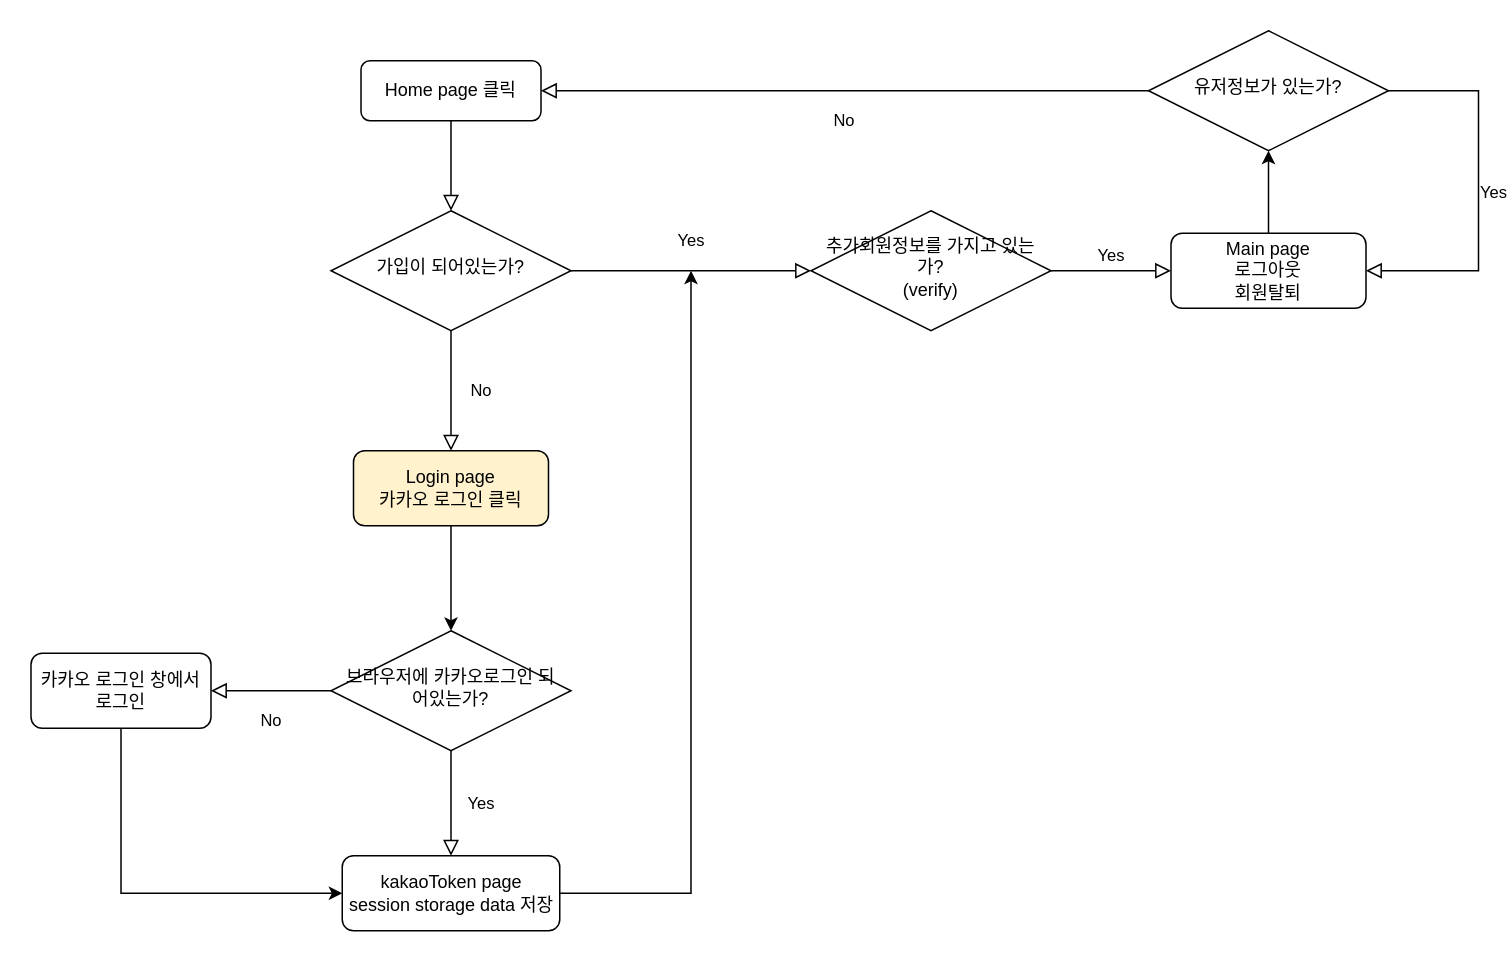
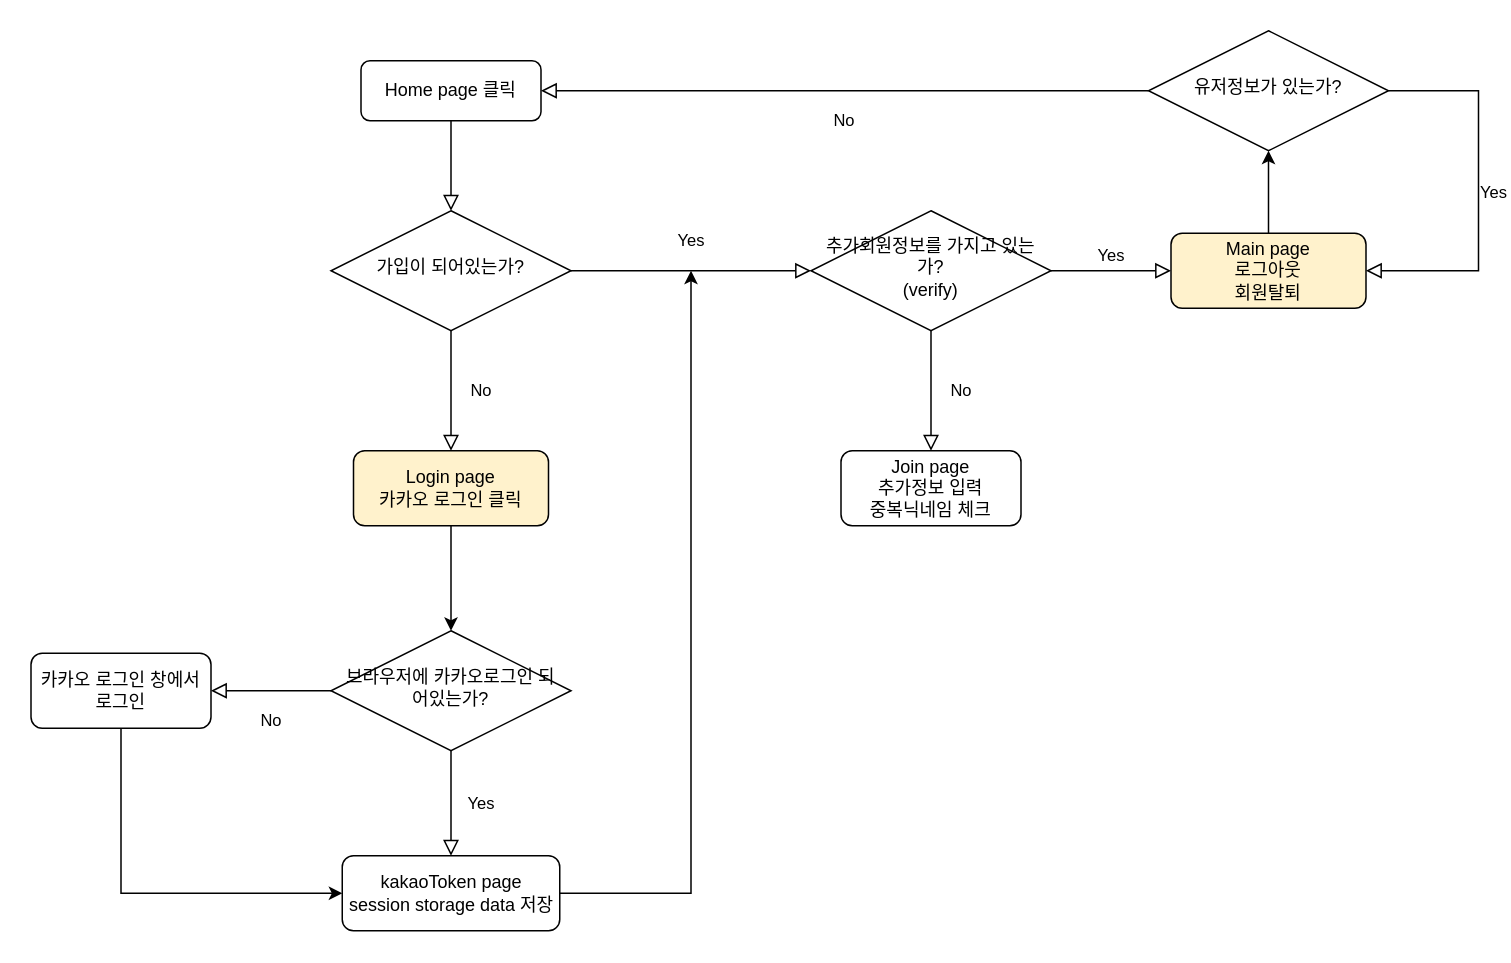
node "Main page 로그아웃 회원탈퇴": fillcolor #ffffff -> #fff2cc
edge "추가회원정보를 가지고 있는가? (verify)" -> "Join page 추가정보 입력 중복닉네임 체크": added, label "No"
node "Join page 추가정보 입력 중복닉네임 체크": added
